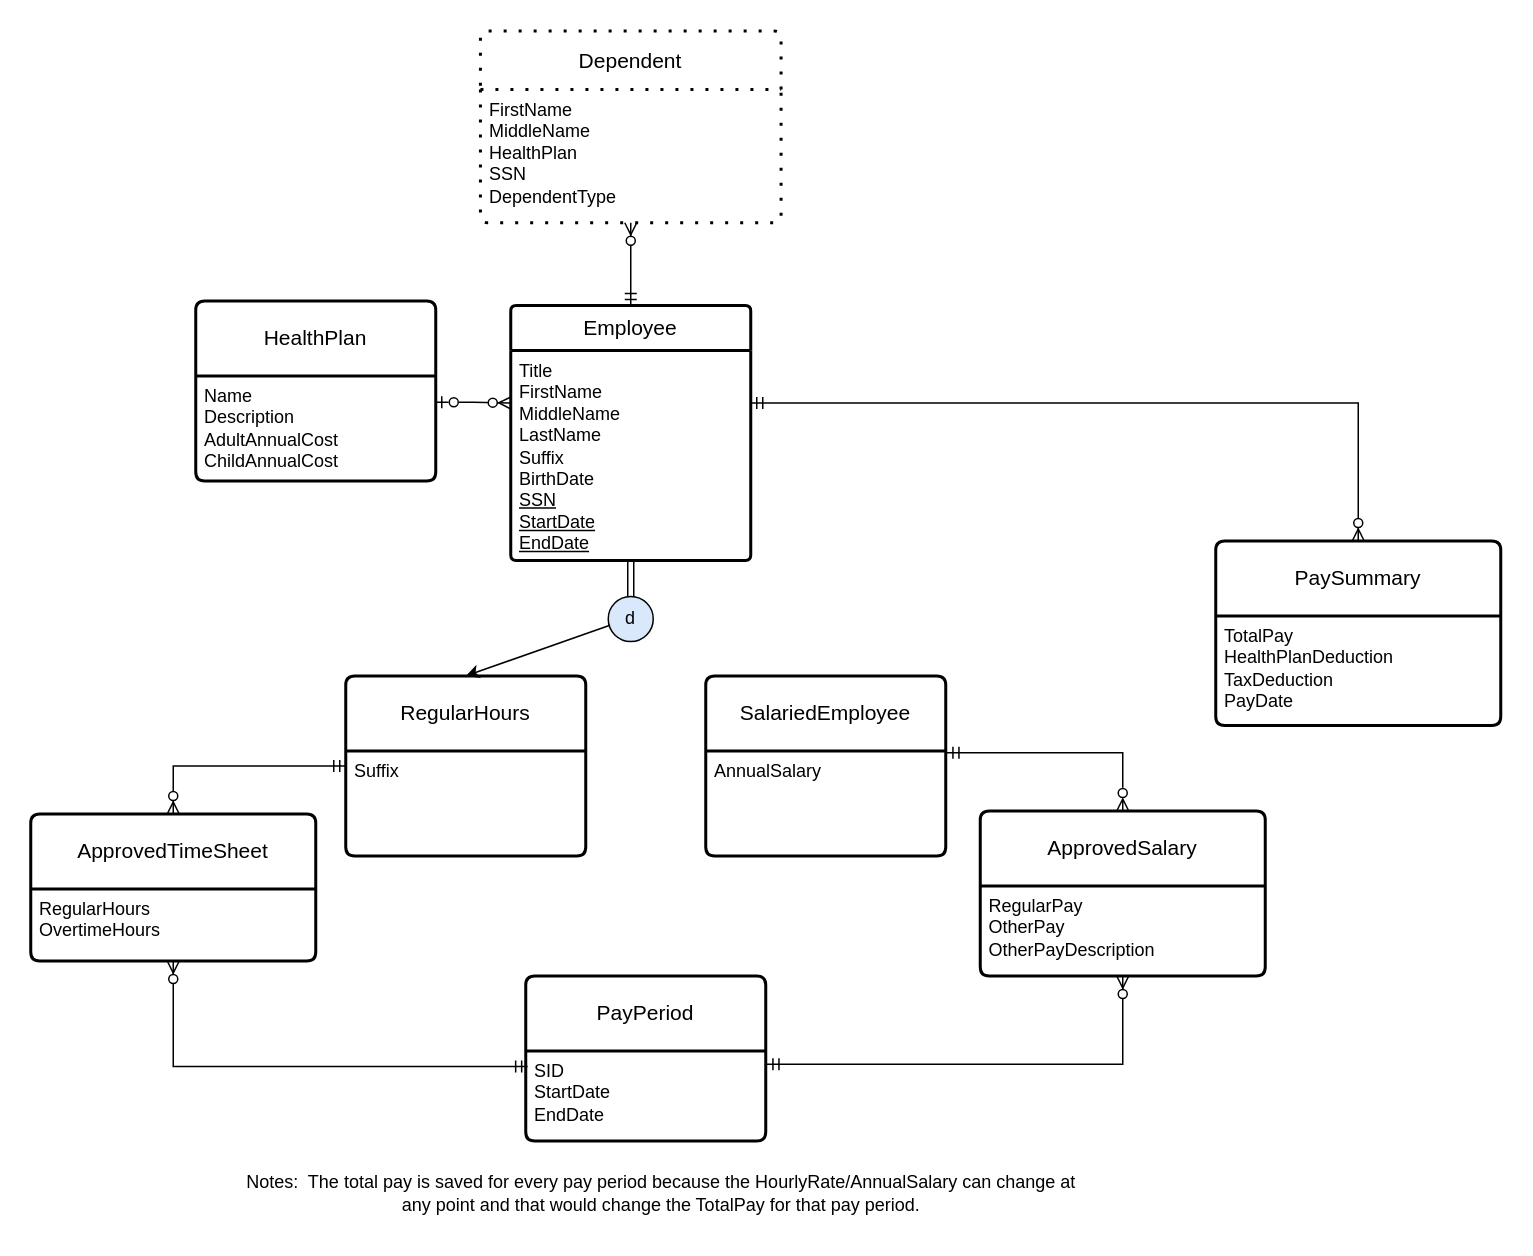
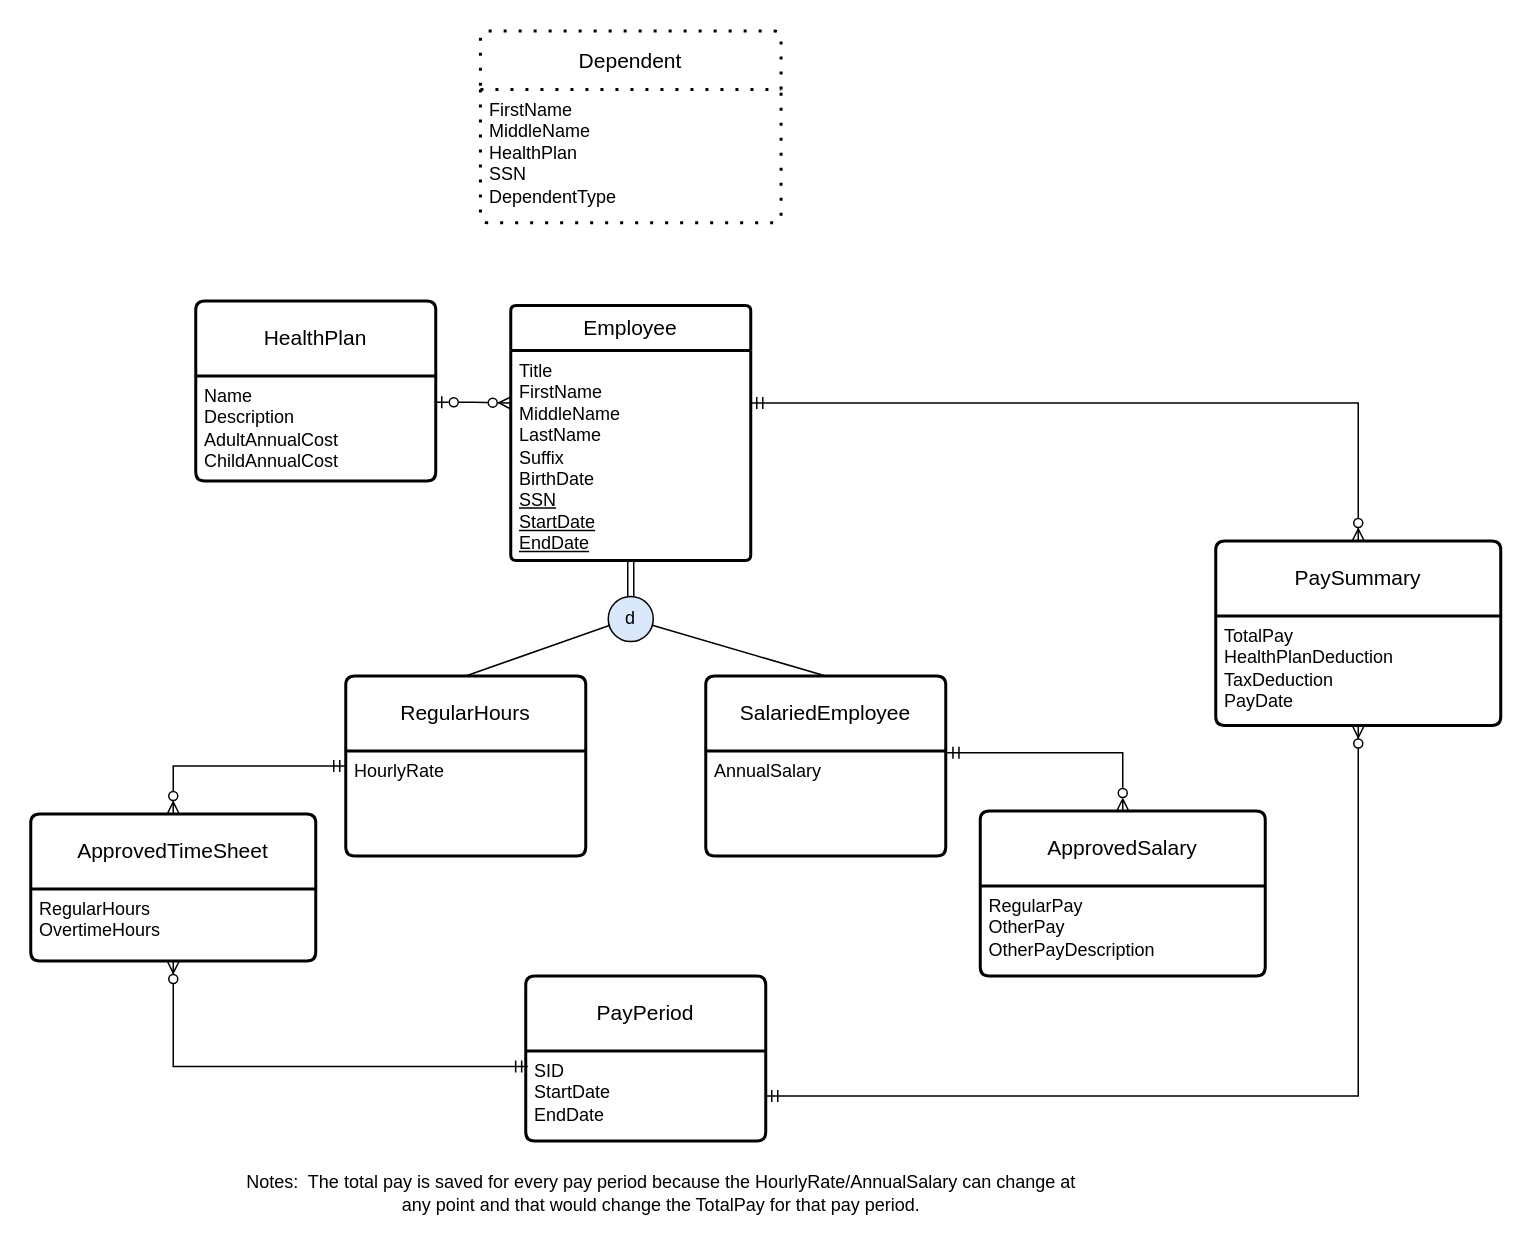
edge "FirstName MiddleName HealthPlan SSN DependentType" -- "Employee": removed
edge "d" -- "SalariedEmployee": added
edge "d" -> "RegularHours": arrowhead classic -> none
node "Suffix": label "Suffix" -> "HourlyRate"
edge "RegularPay OtherPay OtherPayDescription" -- "SID StartDate EndDate": removed
edge "TotalPay HealthPlanDeduction TaxDeduction PayDate" -- "SID StartDate EndDate": added
